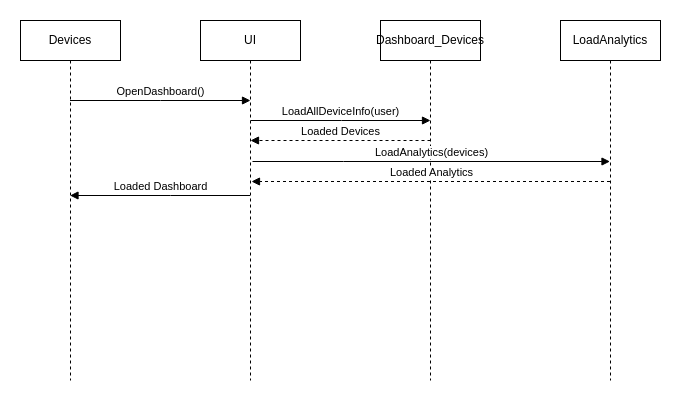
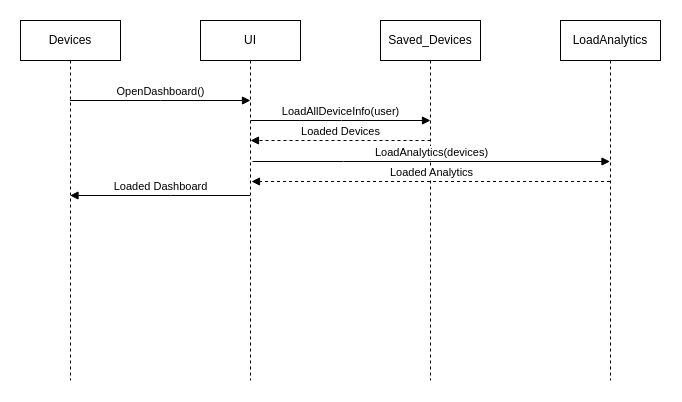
node "Dashboard_Devices": label "Dashboard_Devices" -> "Saved_Devices"
